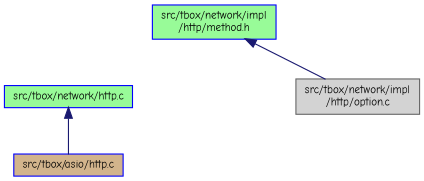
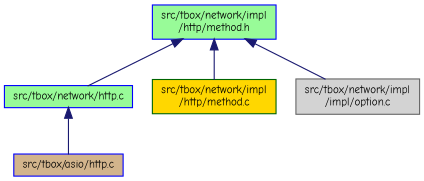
edge "src/tbox/network/http.c" -> "src/tbox/network/impl /http/method.h": added
node "src/tbox/network/impl /http/method.c": added
node "src/tbox/network/impl /http/option.c": label "src/tbox/network/impl /http/option.c" -> "src/tbox/network/impl /impl/option.c"
